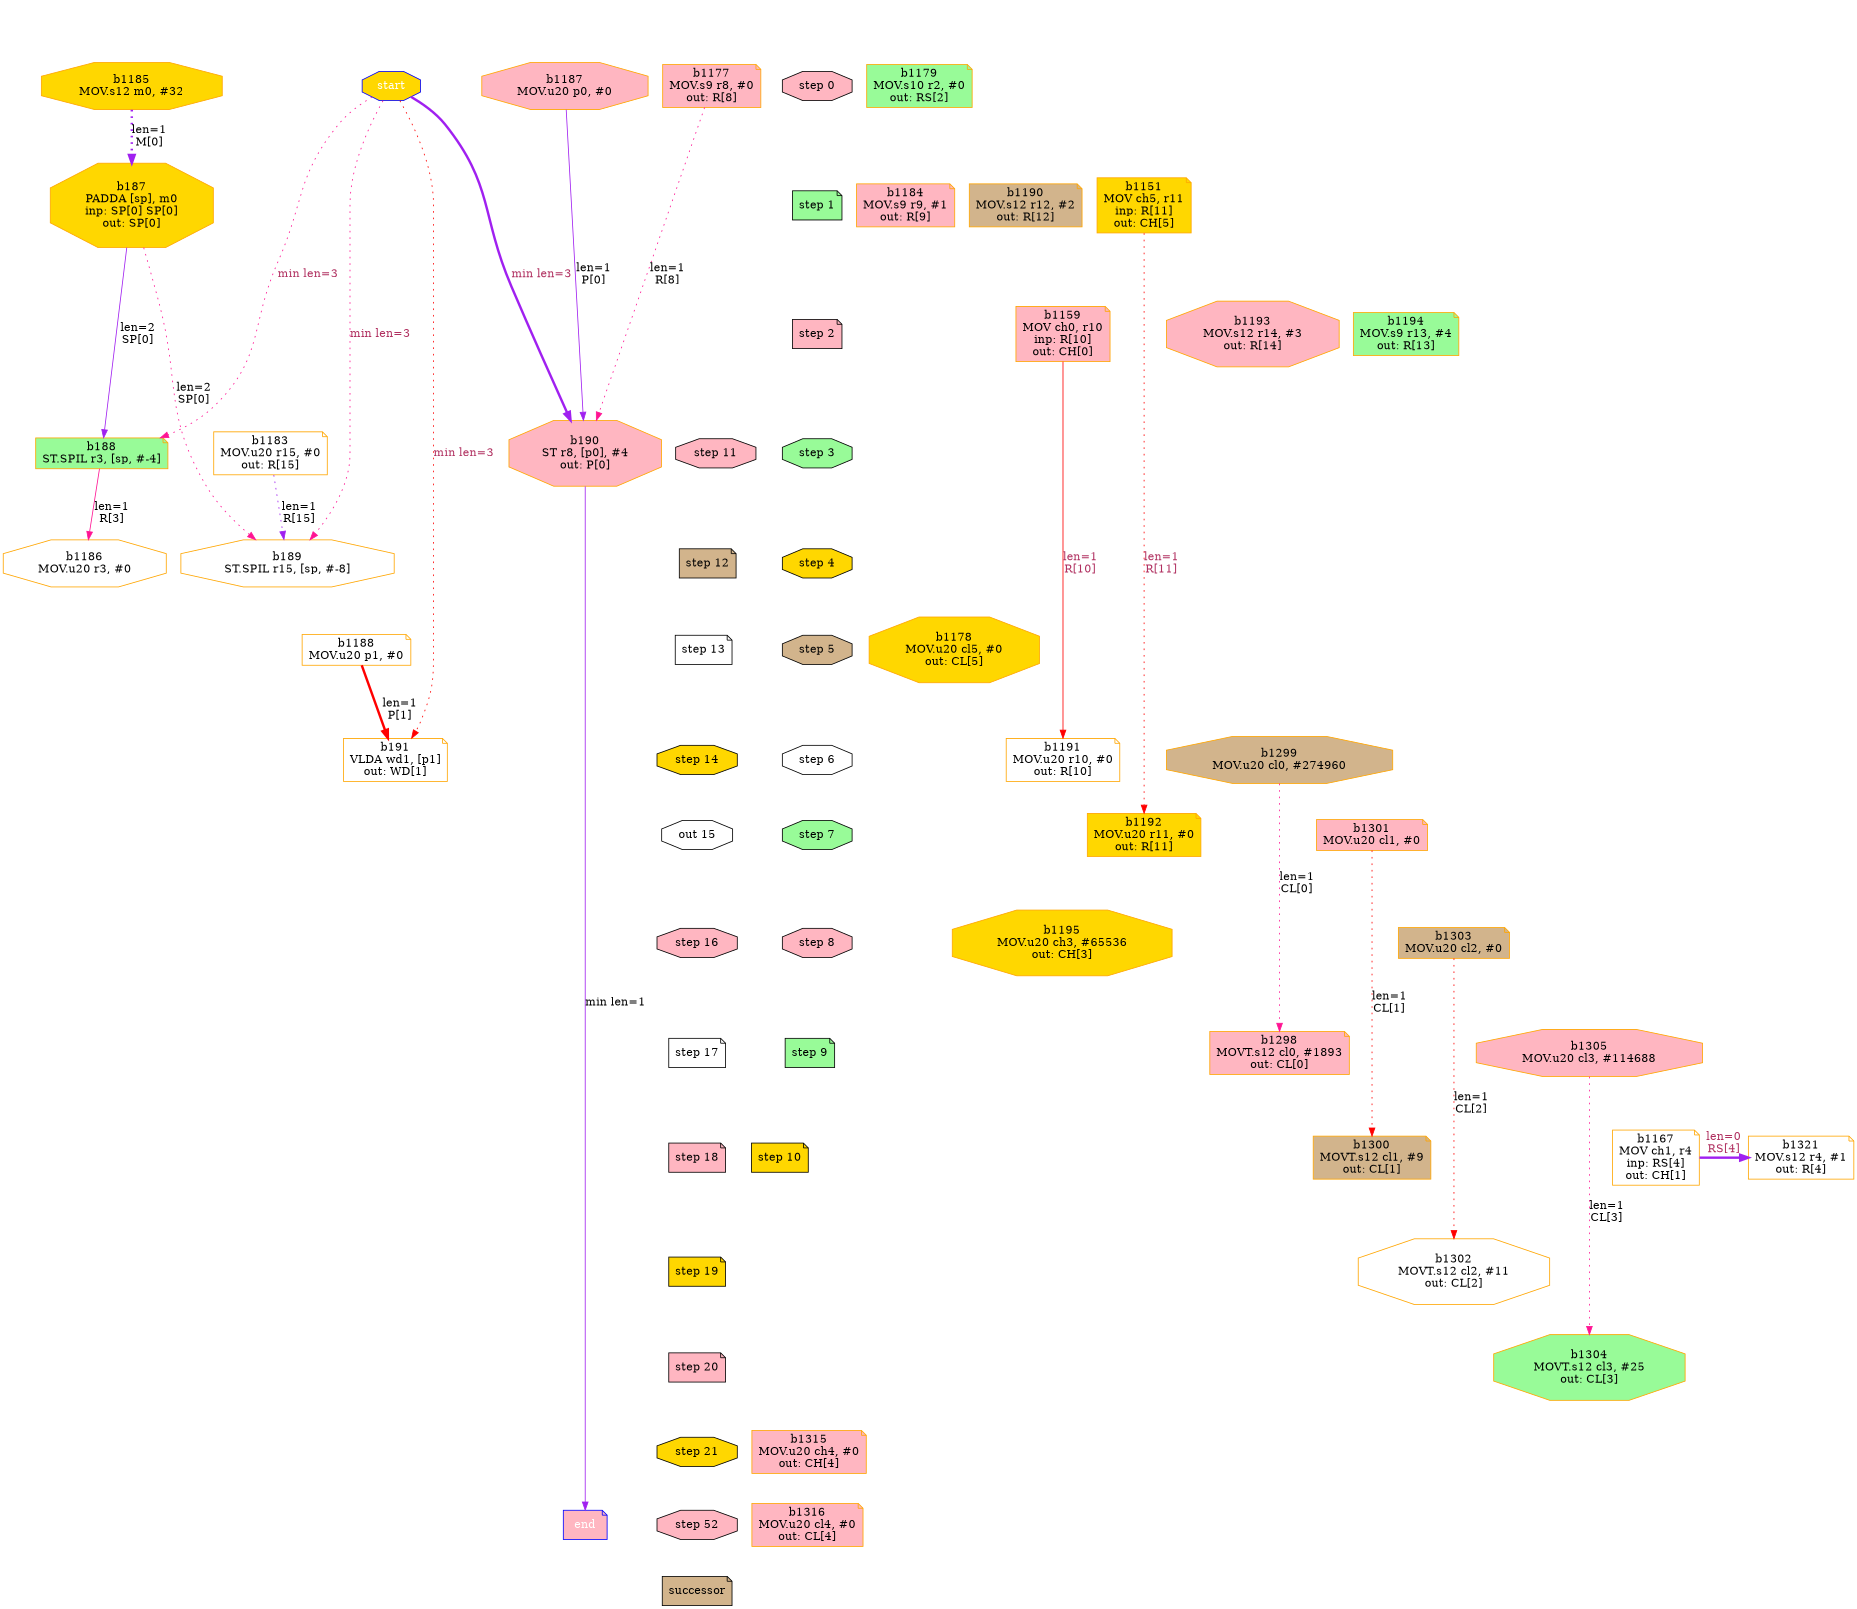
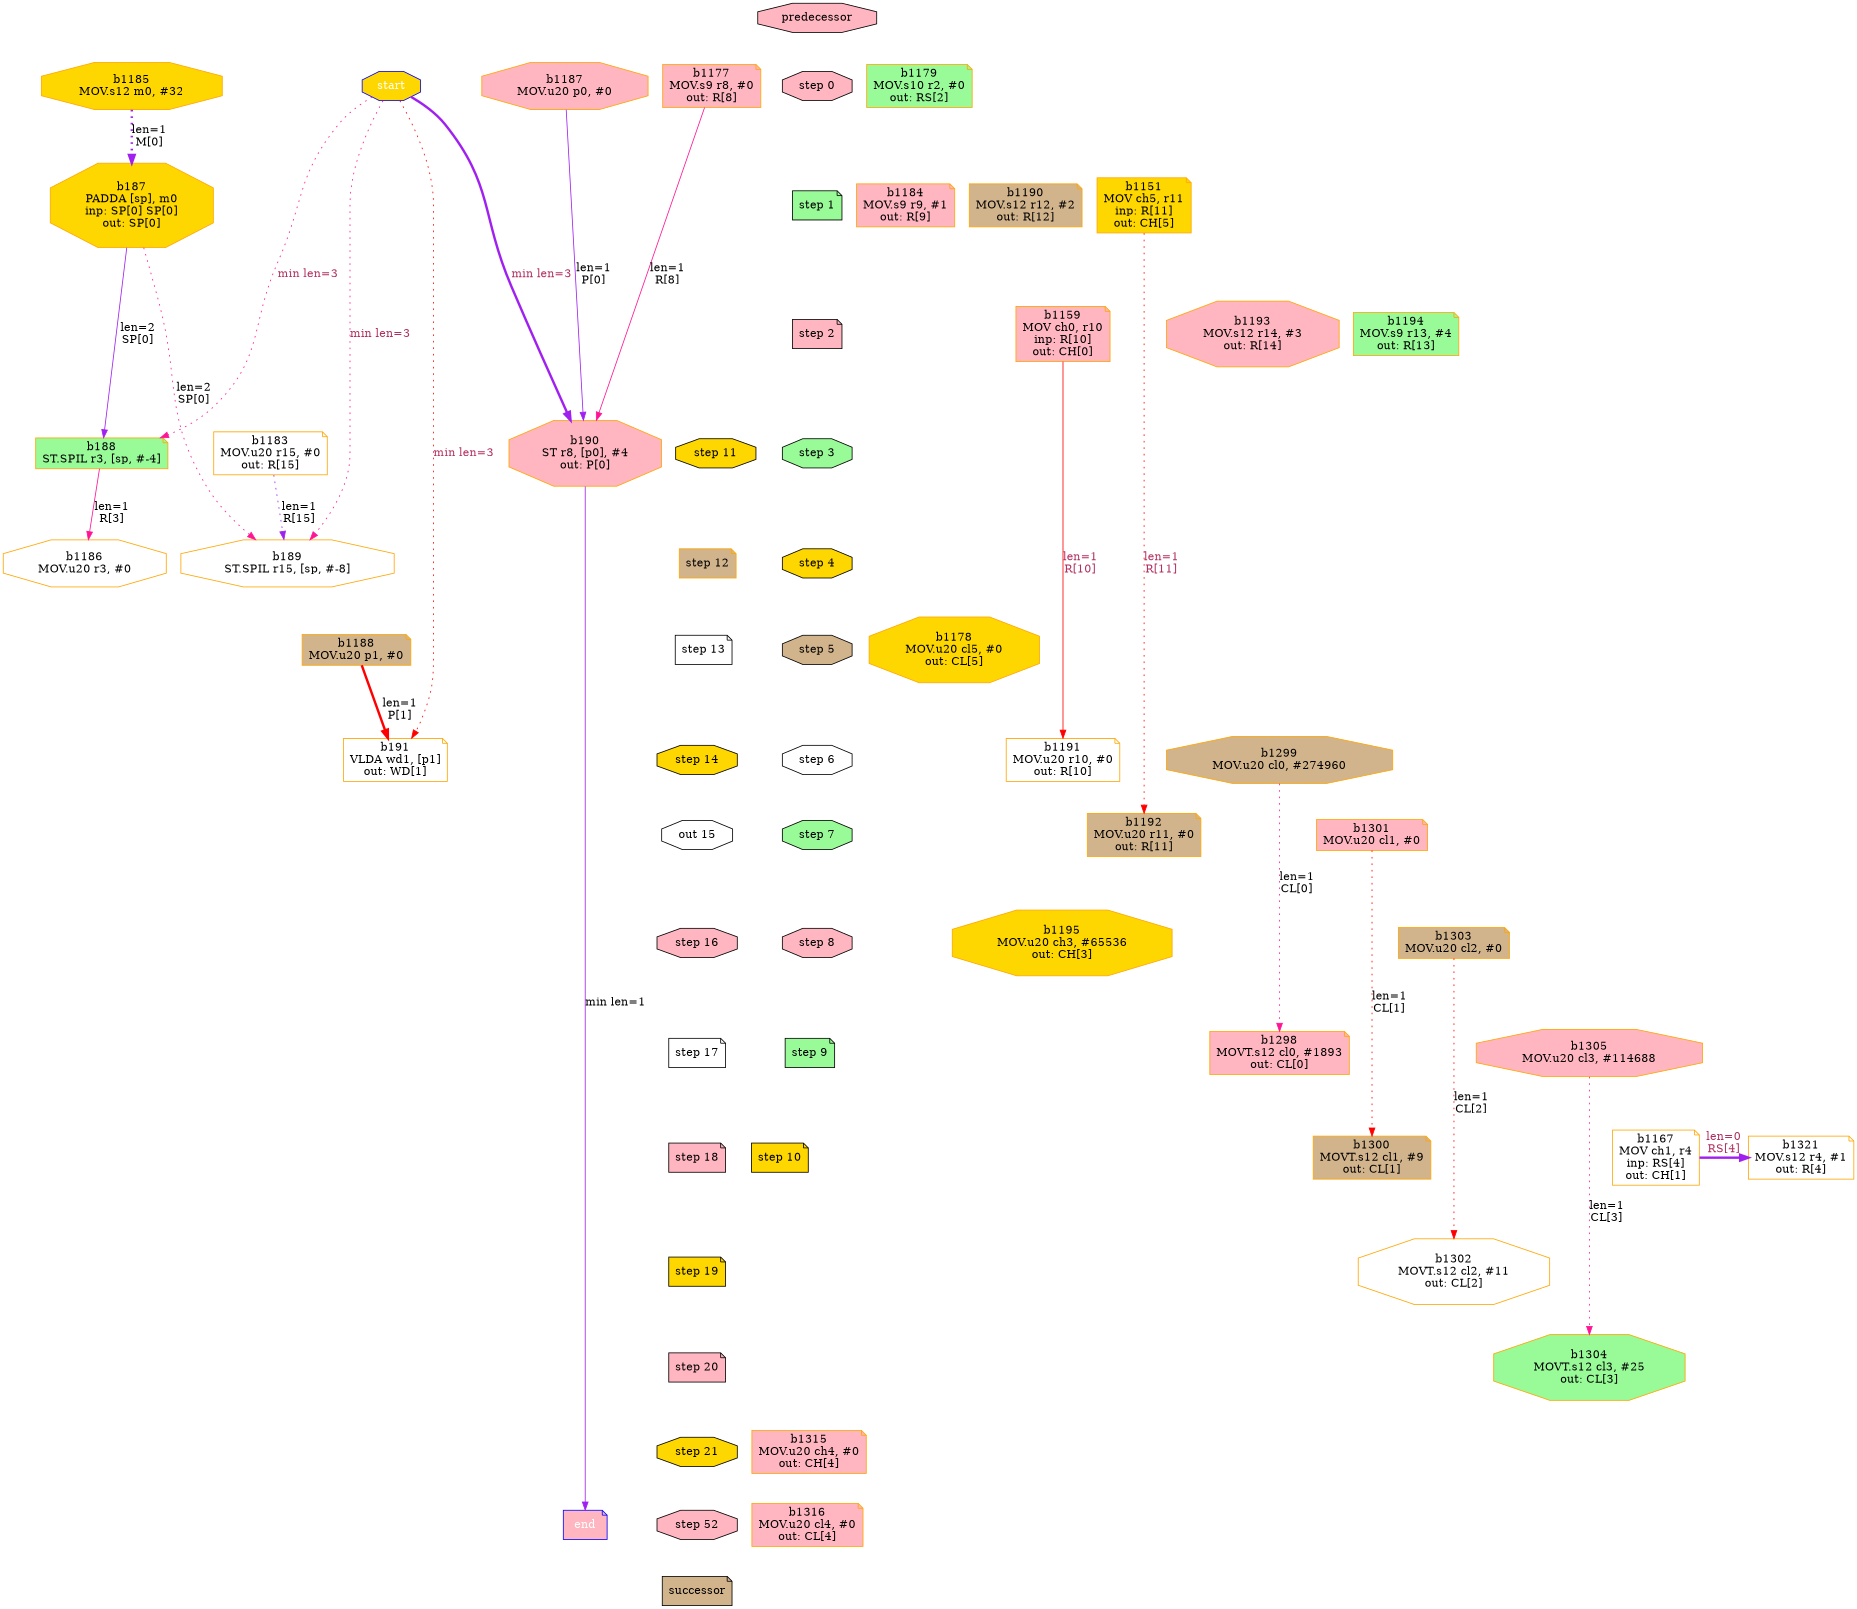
node "predecessor": added
edge "b1177 MOV.s9 r8, #0 out: R[8]" -> "b190 ST r8, [p0], #4 out: P[0]": style dotted -> solid
node "step 11": fillcolor lightpink -> gold
node "step 12": color black -> orange
node "b1188 MOV.u20 p1, #0": fillcolor white -> tan
node "b1192 MOV.u20 r11, #0 out: R[11]": fillcolor gold -> tan
